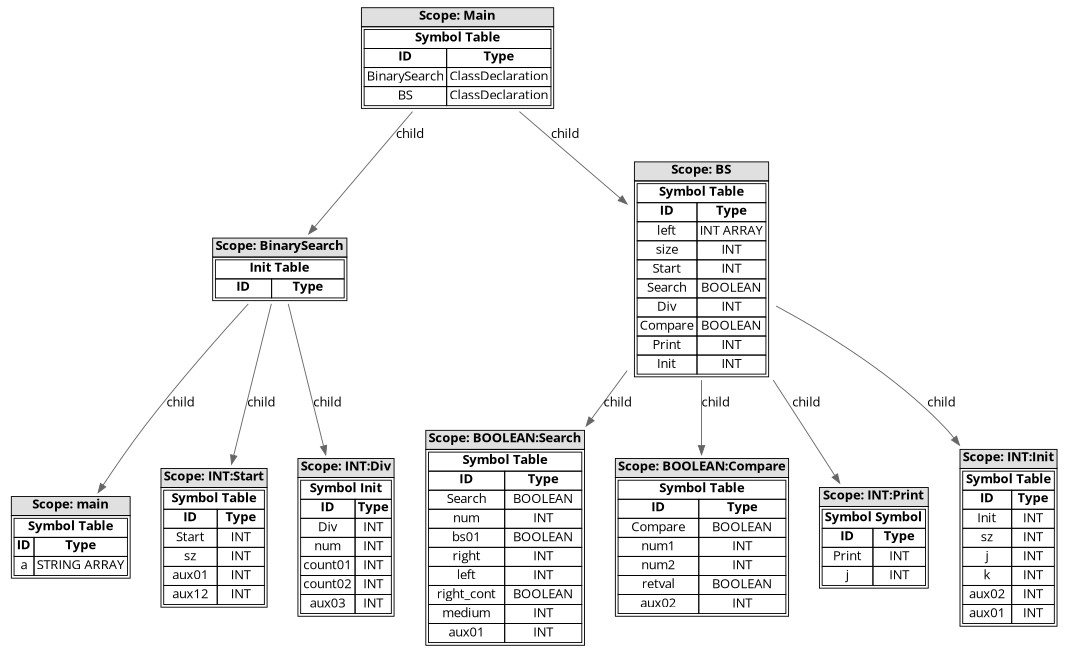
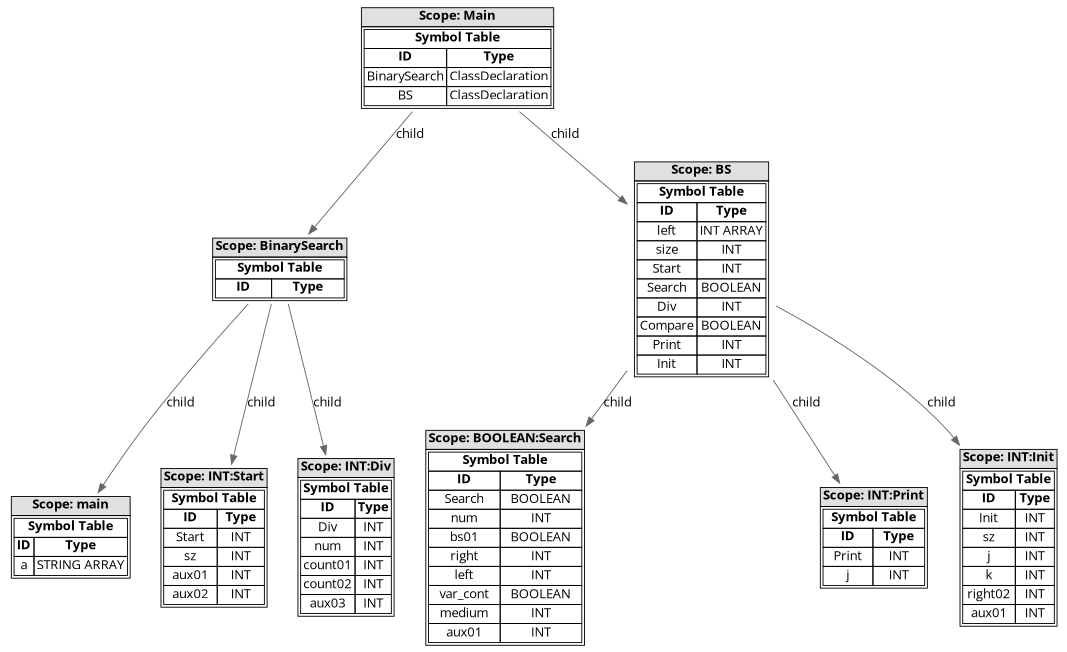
node "Scope: BinarySearch": text "Init Table" -> "Symbol Table"
node "Scope: INT:Div": text "Symbol Init" -> "Symbol Table"
node "Scope: INT:Print": text "Symbol Symbol" -> "Symbol Table"
node "Scope: BOOLEAN:Compare": removed
node "Scope: INT:Start": text "aux12" -> "aux02"
node "Scope: BOOLEAN:Search": text "right_cont" -> "var_cont"
node "Scope: INT:Init": text "aux02" -> "right02"
